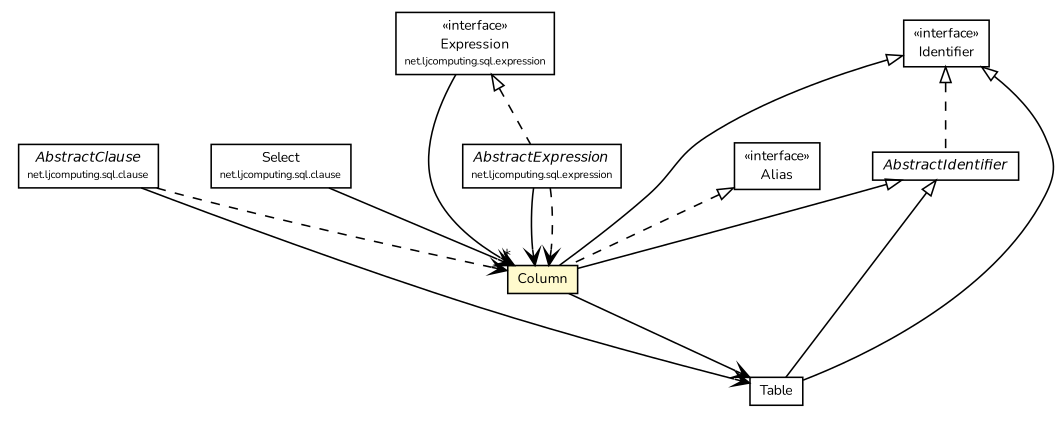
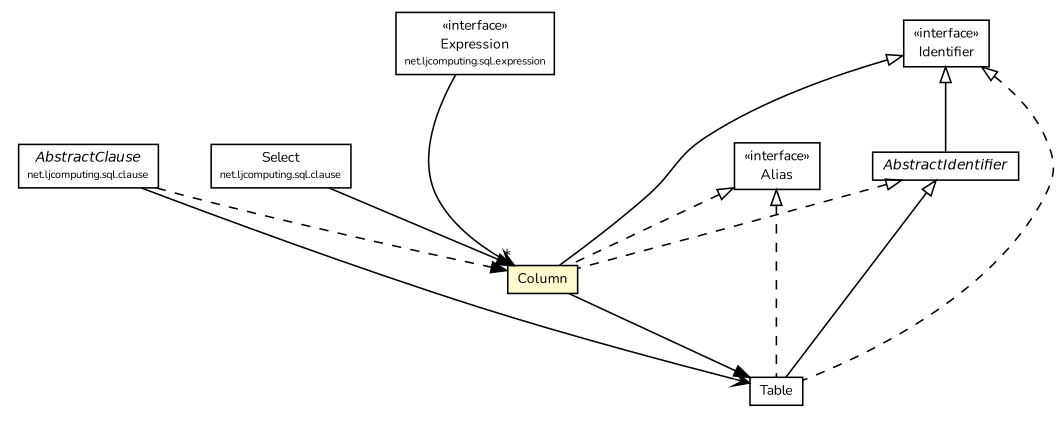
edge "AbstractIdentifier" -> "Identifier": style dashed -> solid
node "AbstractExpression": removed
edge "Select" -> "Column": arrowhead open -> normal
edge "Column" -> "AbstractIdentifier": style solid -> dashed
edge "AbstractClause" -> "Column": arrowhead open -> normal
edge "Table" -> "Identifier": style solid -> dashed
edge "Table" -> "Alias": added
edge "Column" -> "Table": arrowhead open -> normal
